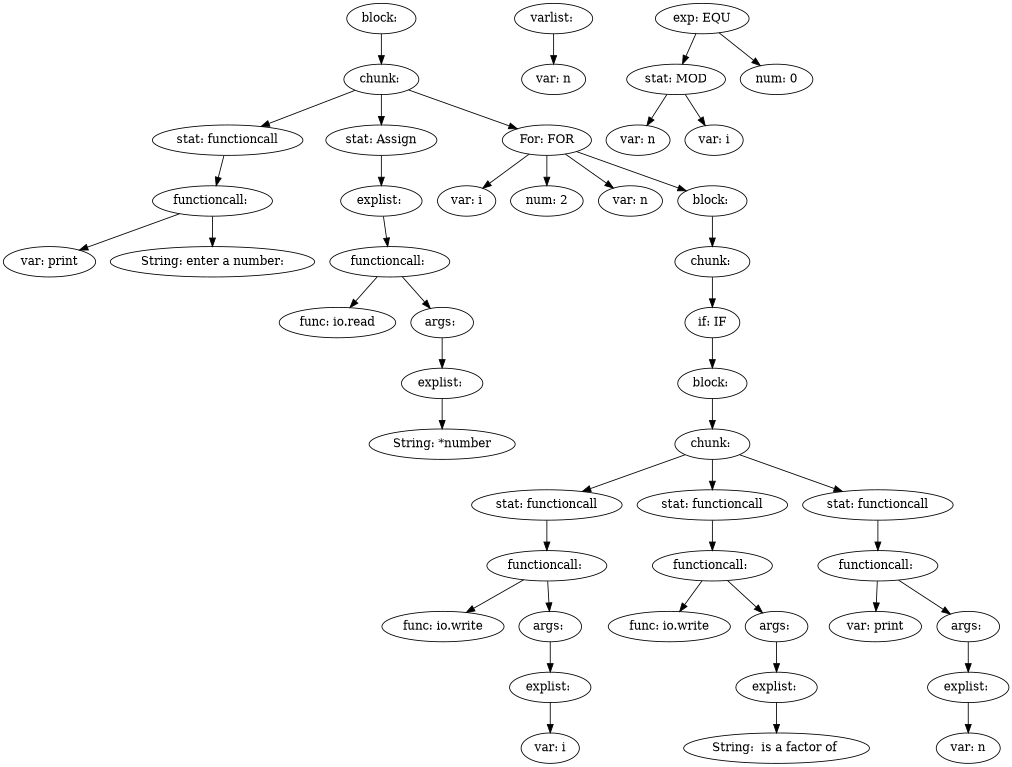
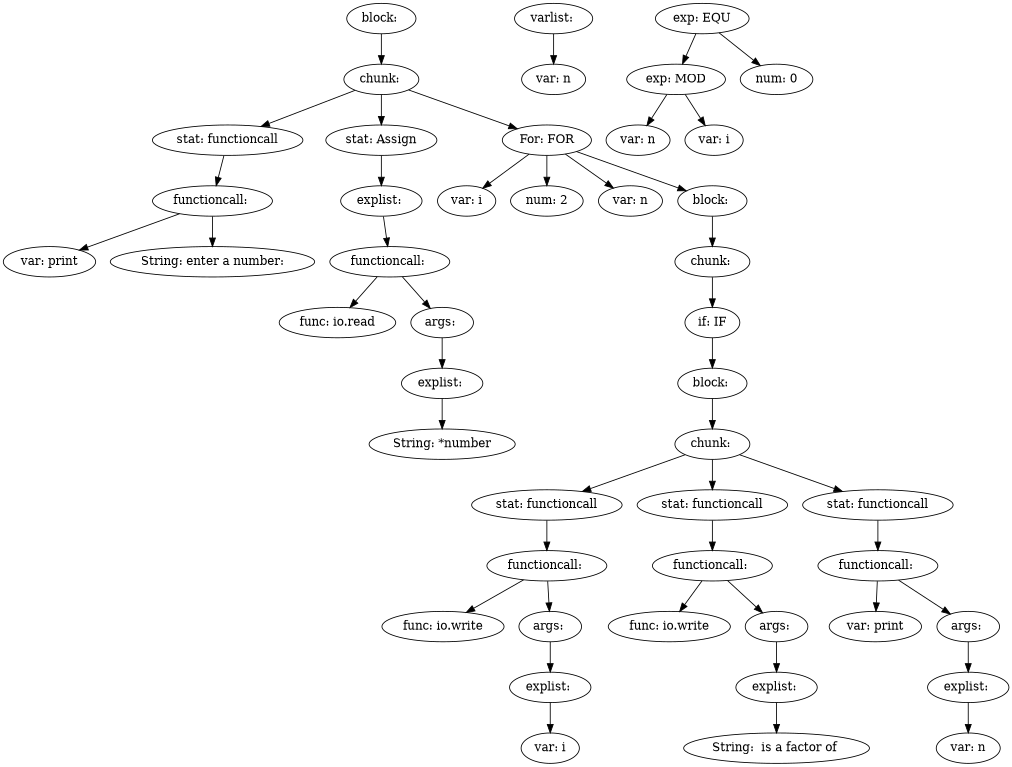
node "stat: MOD": label "stat: MOD" -> "exp: MOD"
